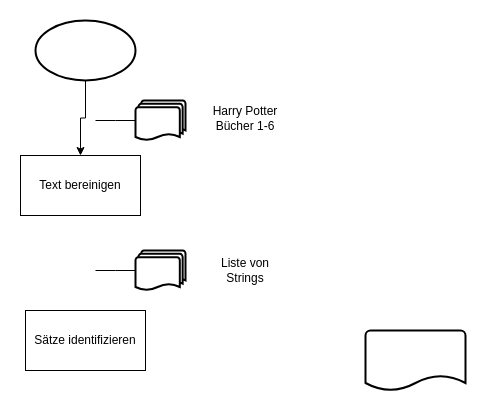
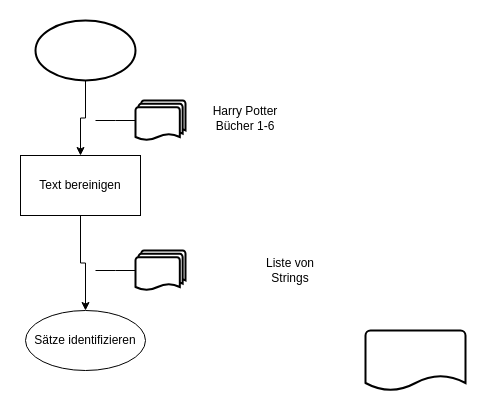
edge "Text bereinigen" -> "Sätze identifizieren": added
node "Liste von Strings": moved (246, 271) -> (291, 271)
node "Sätze identifizieren": shape rectangle -> ellipse
